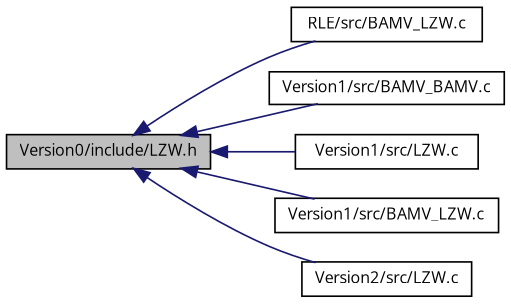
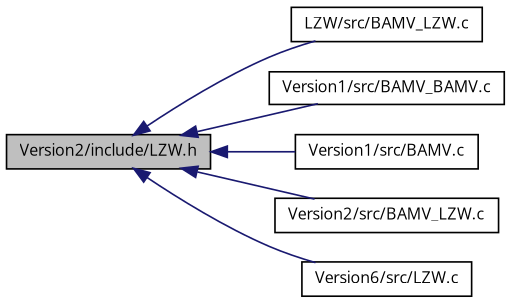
node "RLE/src/BAMV_LZW.c": label "RLE/src/BAMV_LZW.c" -> "LZW/src/BAMV_LZW.c"
node "Version0/include/LZW.h": label "Version0/include/LZW.h" -> "Version2/include/LZW.h"
node "Version1/src/LZW.c": label "Version1/src/LZW.c" -> "Version1/src/BAMV.c"
node "Version1/src/BAMV_LZW.c": label "Version1/src/BAMV_LZW.c" -> "Version2/src/BAMV_LZW.c"
node "Version2/src/LZW.c": label "Version2/src/LZW.c" -> "Version6/src/LZW.c"
